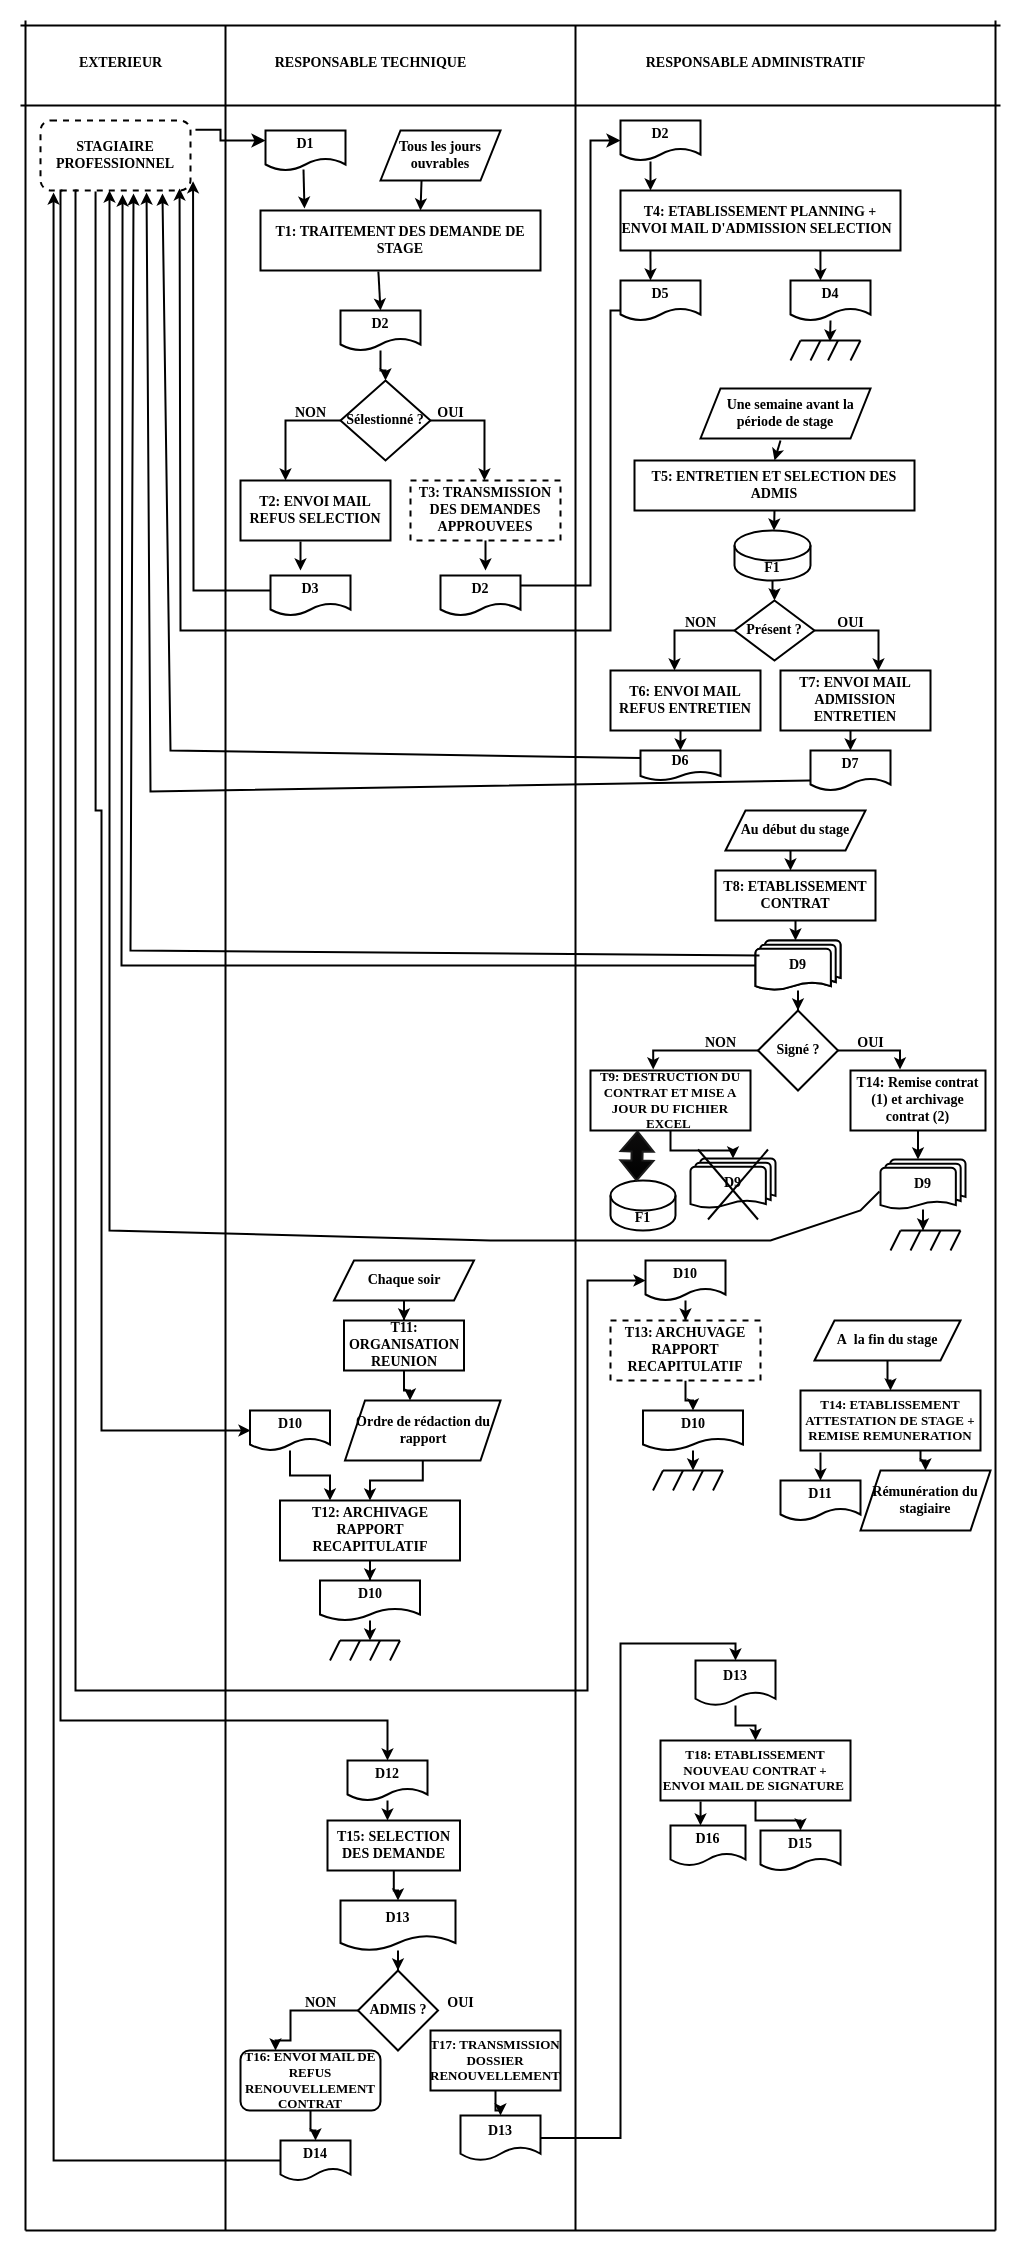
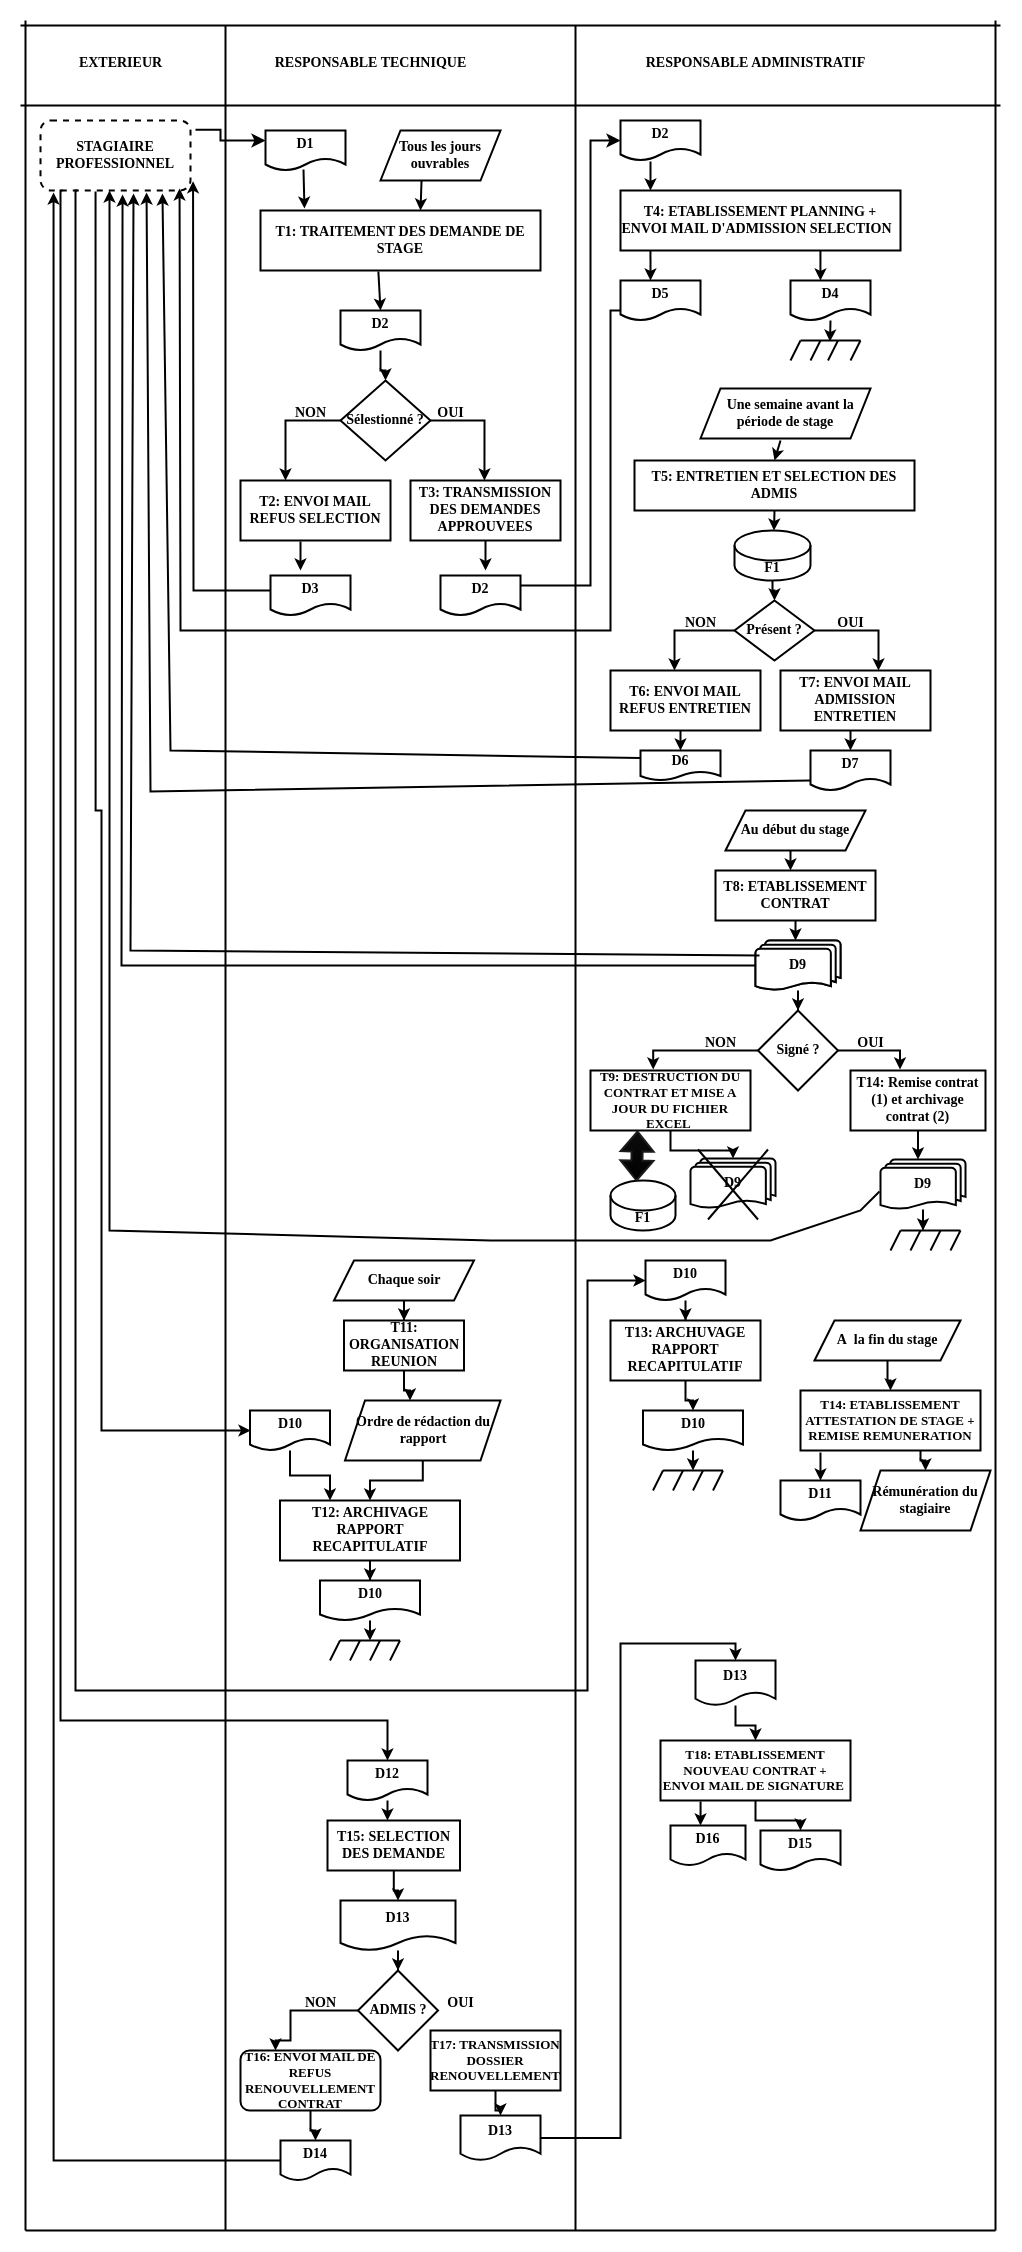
node "T3: TRANSMISSION DES DEMANDES APPROUVEES": style dashed -> solid
node "T13: ARCHUVAGE RAPPORT RECAPITULATIF": style dashed -> solid
